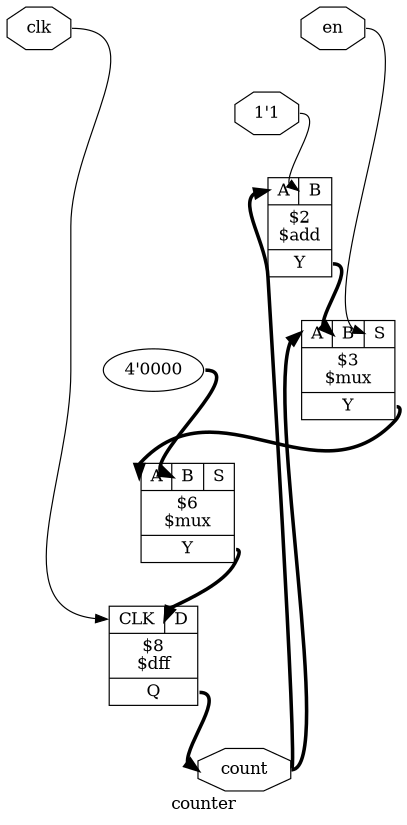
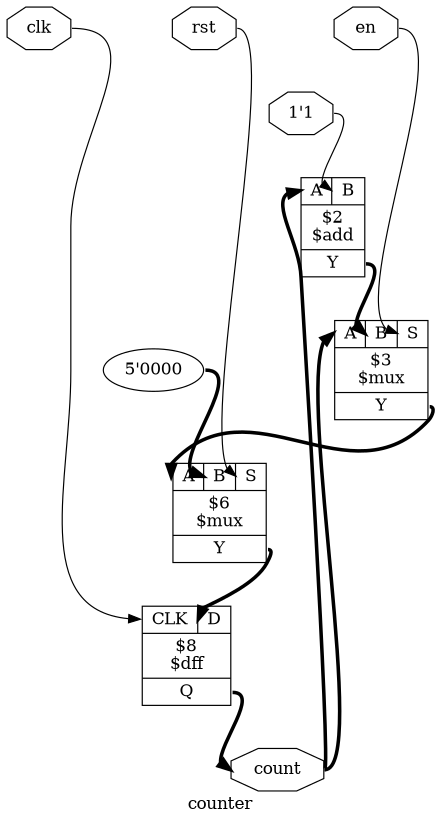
node "rst": added
node "4'0000": label "4'0000" -> "5'0000"
